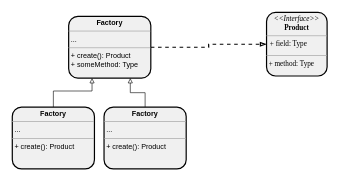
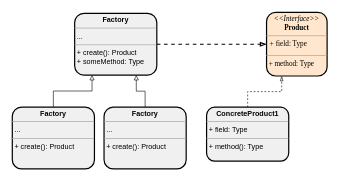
node "<<Interface>> Product + field: Type + method: Type": fillcolor #f0f0f0 -> #ffe6cc
node "Factory ... + create(): Product + someMethod: Type": moved (110, 47) -> (116, 44)
edge "ConcreteProduct1 + field: Type + method(): Type" -> "<<Interface>> Product + field: Type + method: Type": added
node "ConcreteProduct1 + field: Type + method(): Type": added
